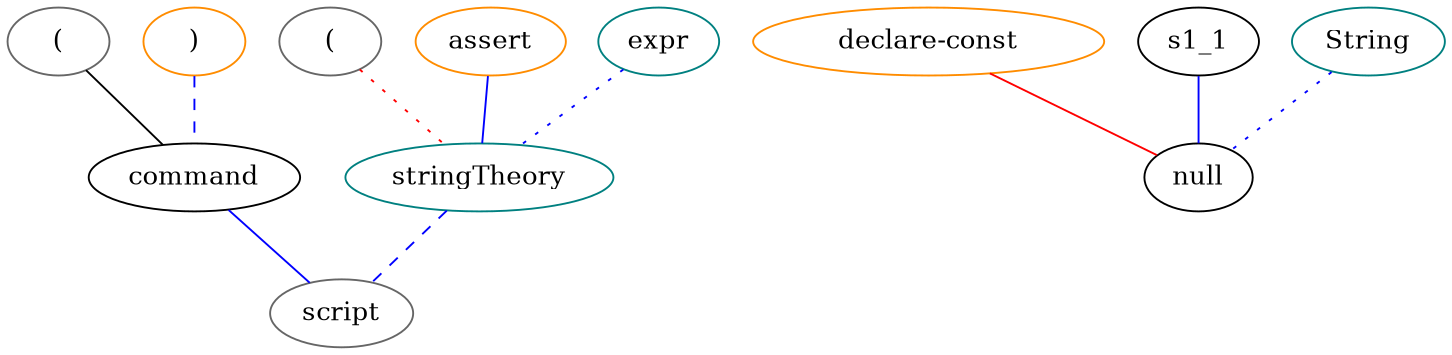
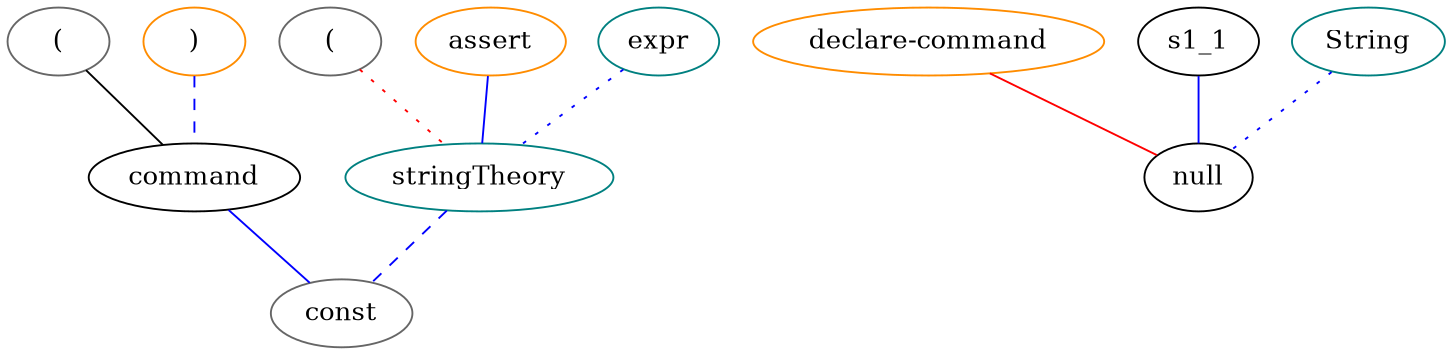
node "declare-const": label "declare-const" -> "declare-command"
node "script": label "script" -> "const"
